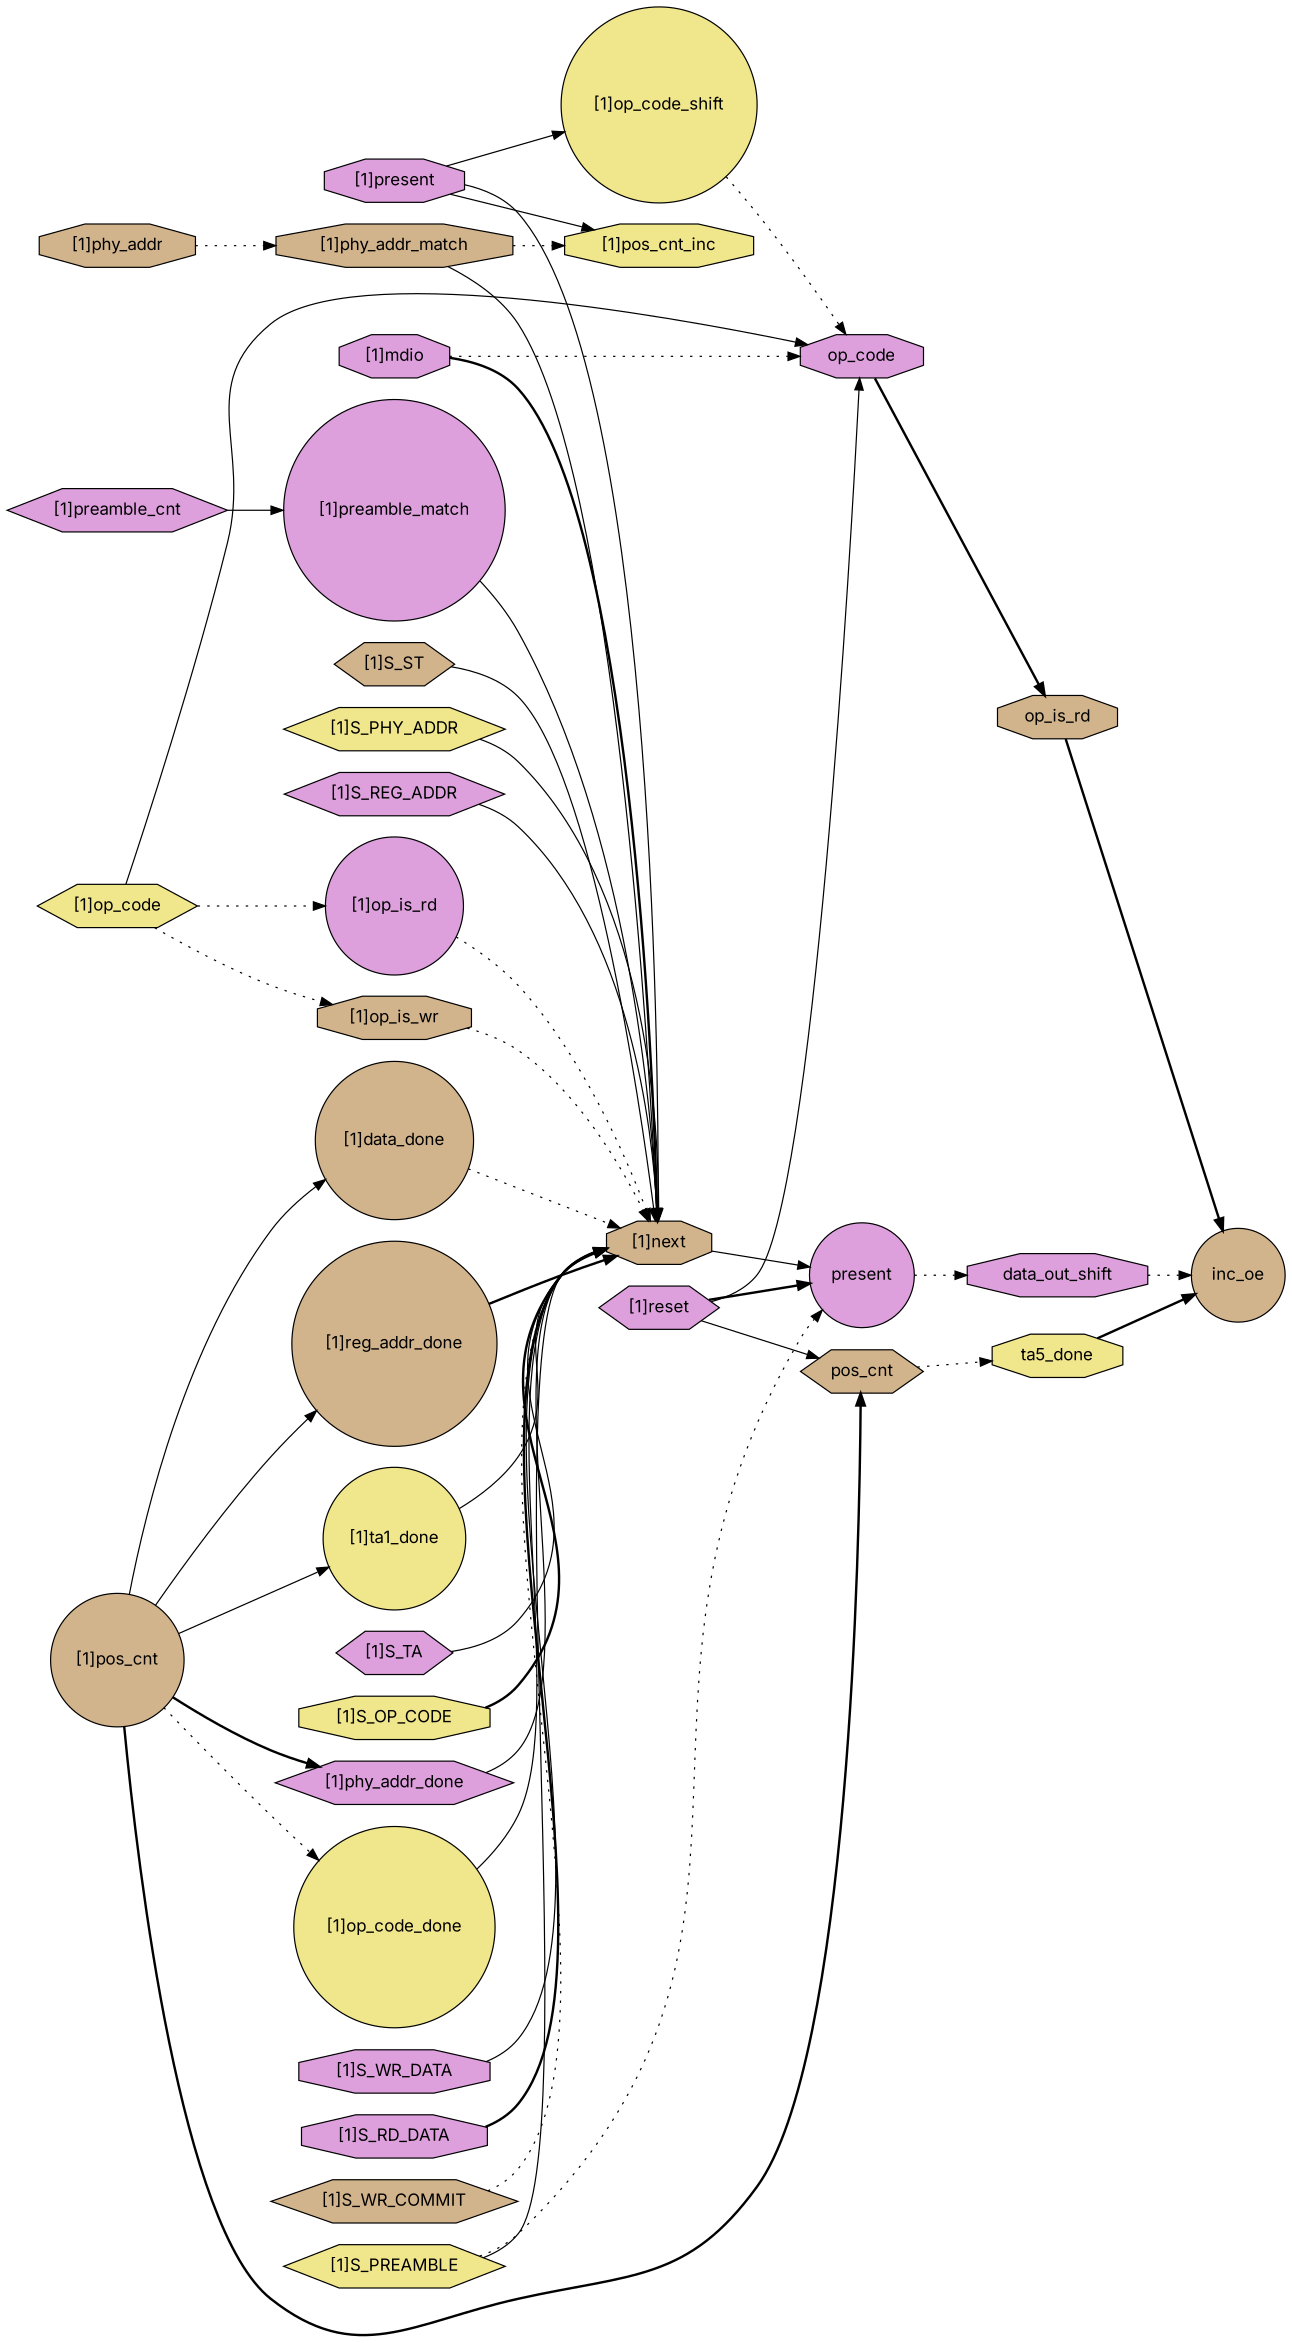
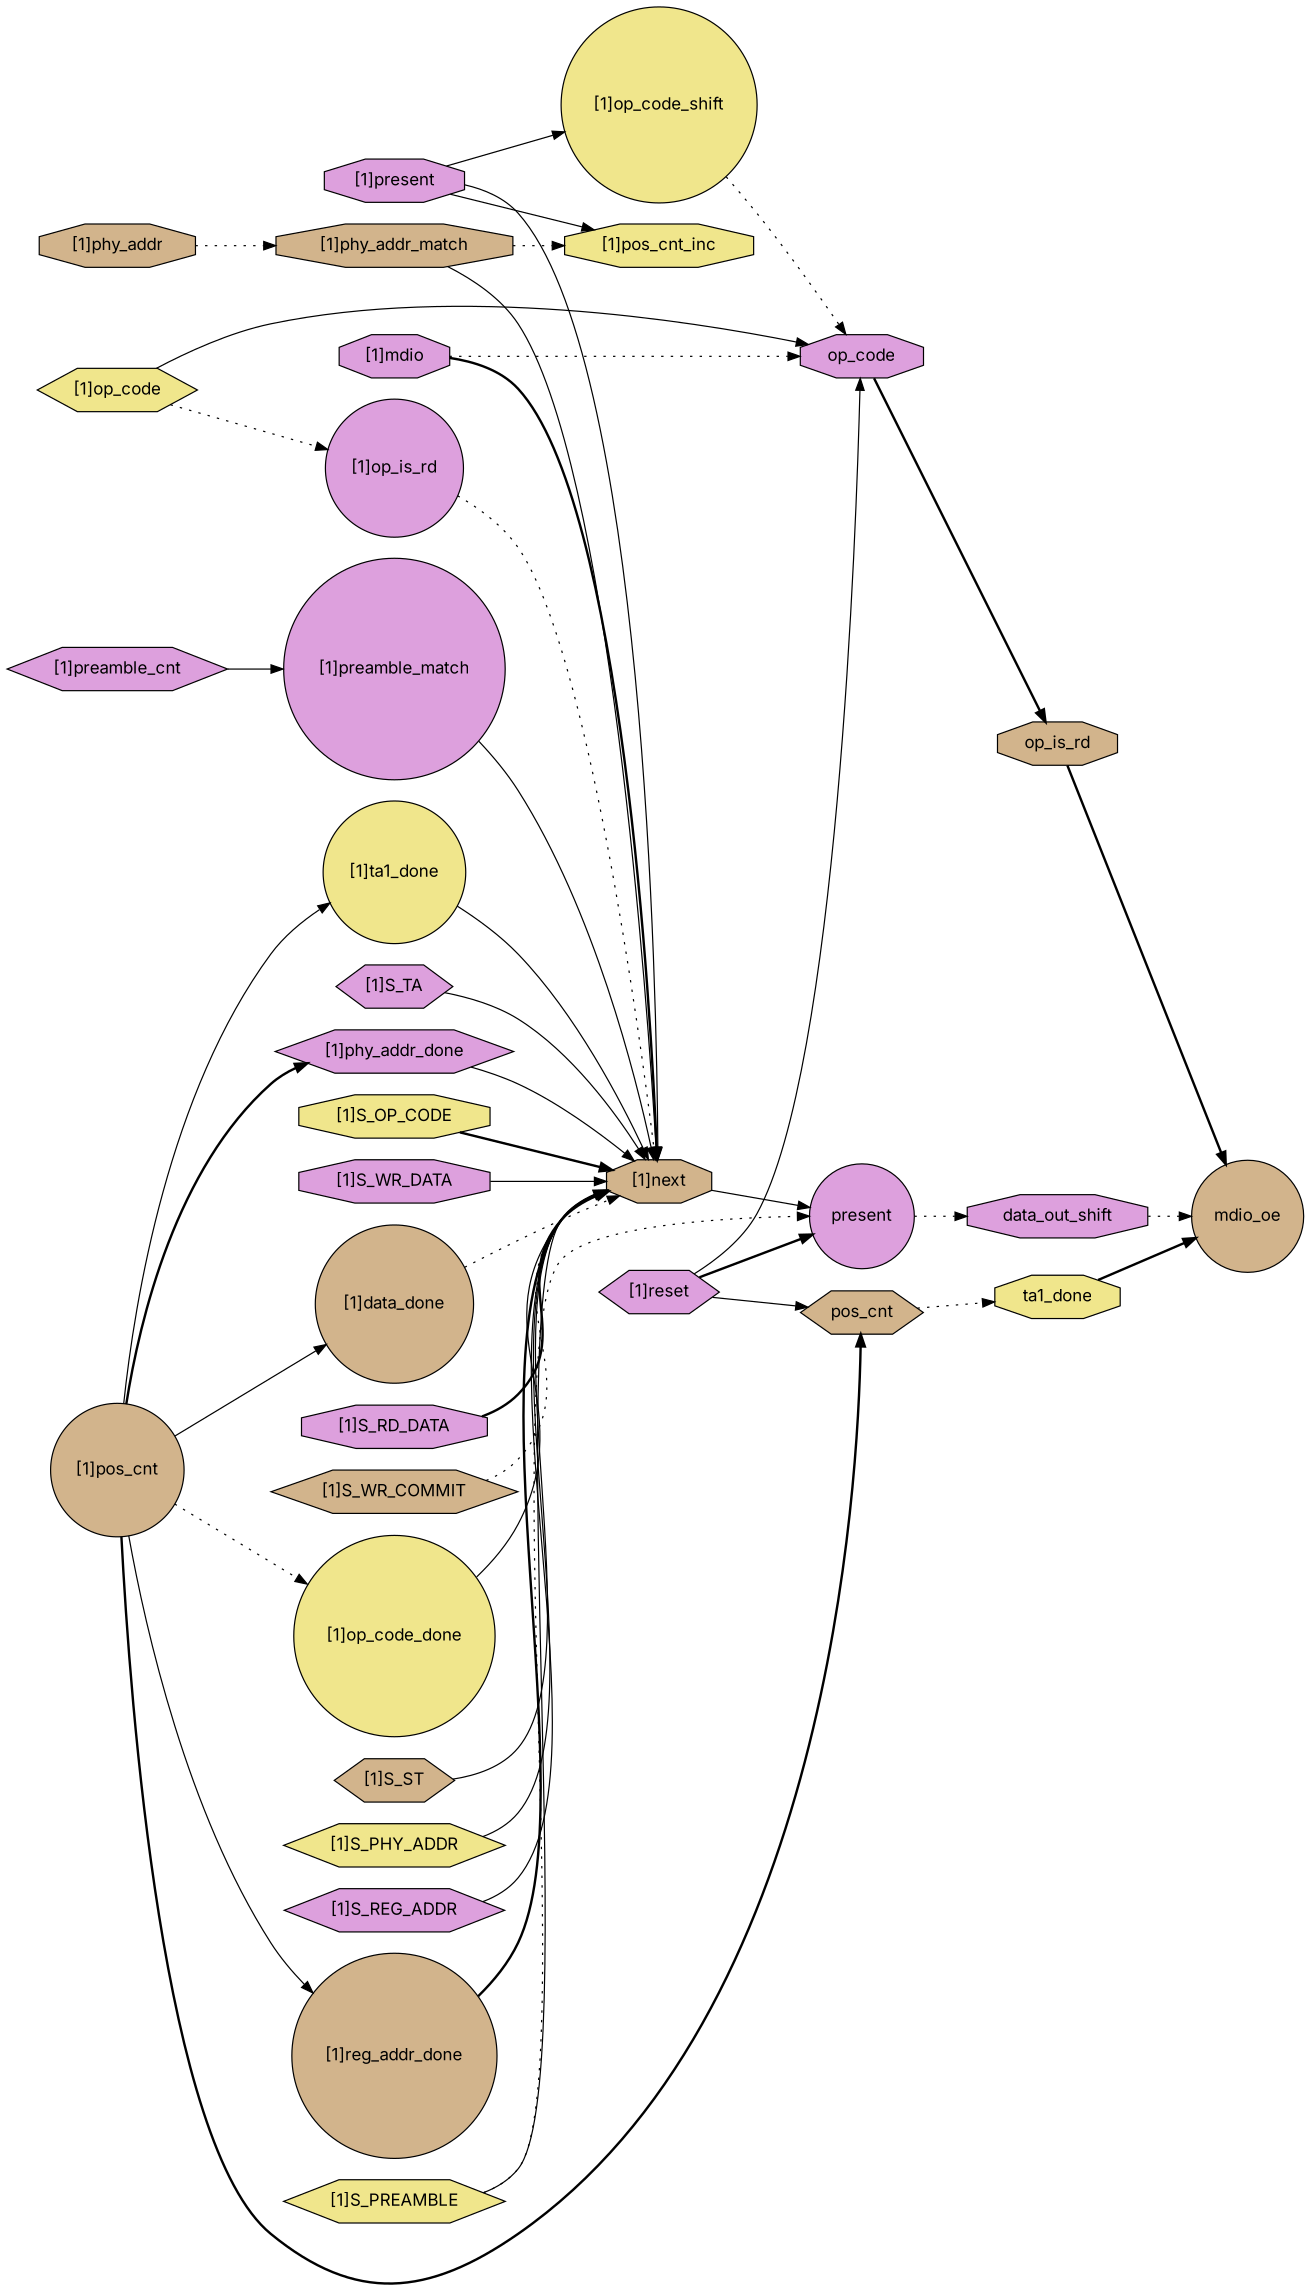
node "[1]op_is_wr": removed
node "inc_oe": label "inc_oe" -> "mdio_oe"
node "ta5_done": label "ta5_done" -> "ta1_done"
